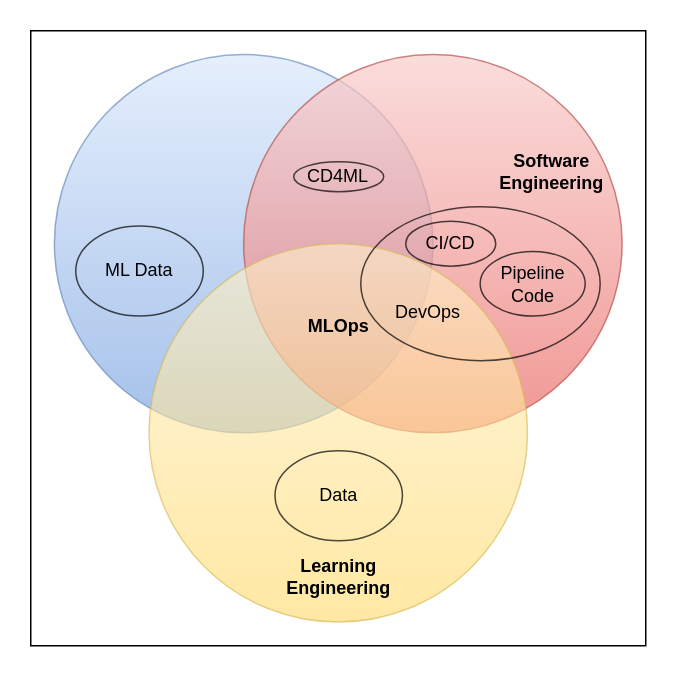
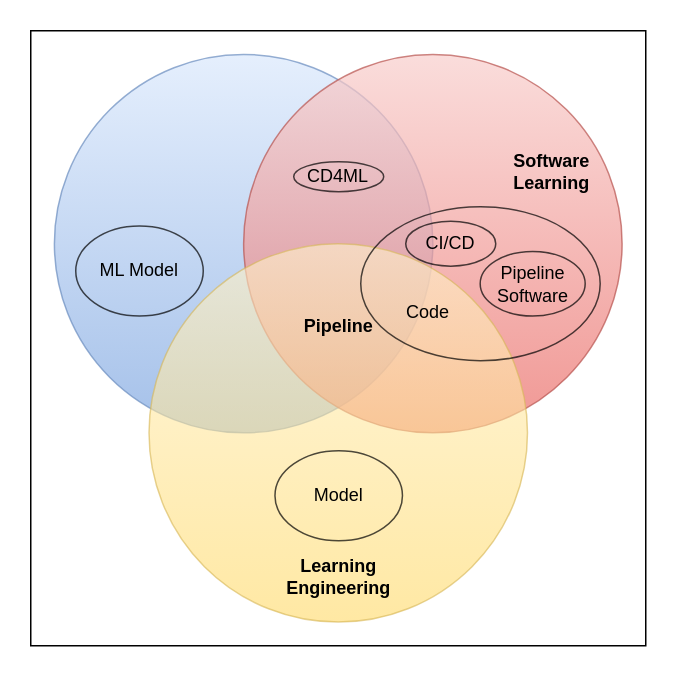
node "Software Engineering": label "Software Engineering" -> "Software Learning"
node "ML Data": label "ML Data" -> "ML Model"
node "Pipeline Code": label "Pipeline Code" -> "Pipeline Software"
node "DevOps": label "DevOps" -> "Code"
node "MLOps": label "MLOps" -> "Pipeline"
node "Data": label "Data" -> "Model"
